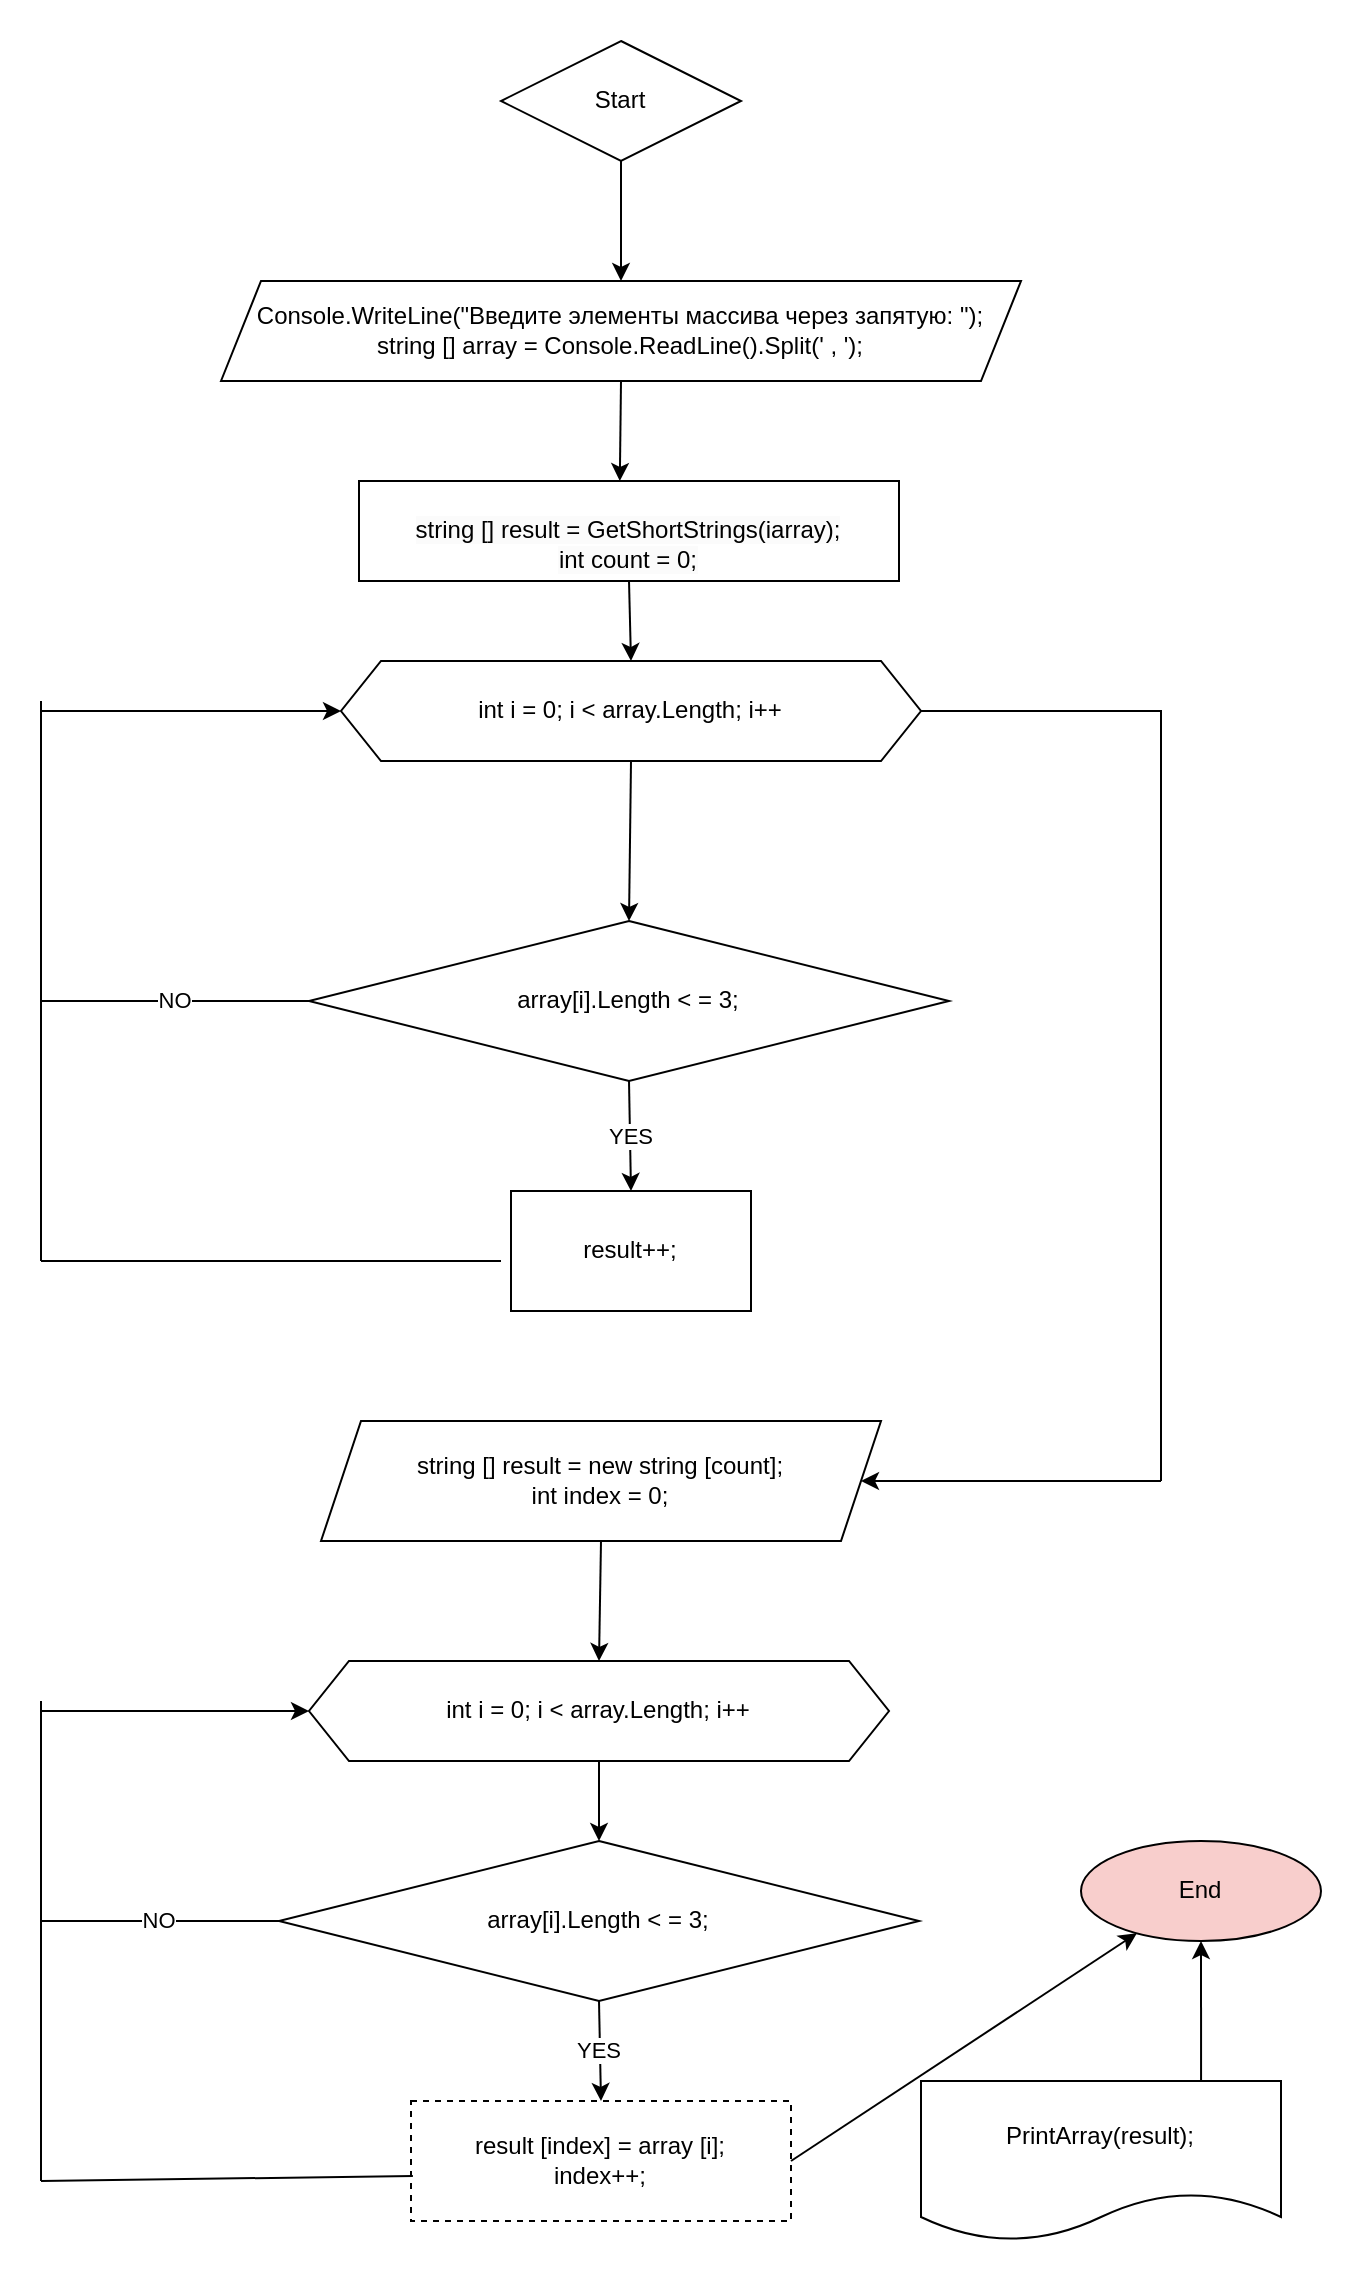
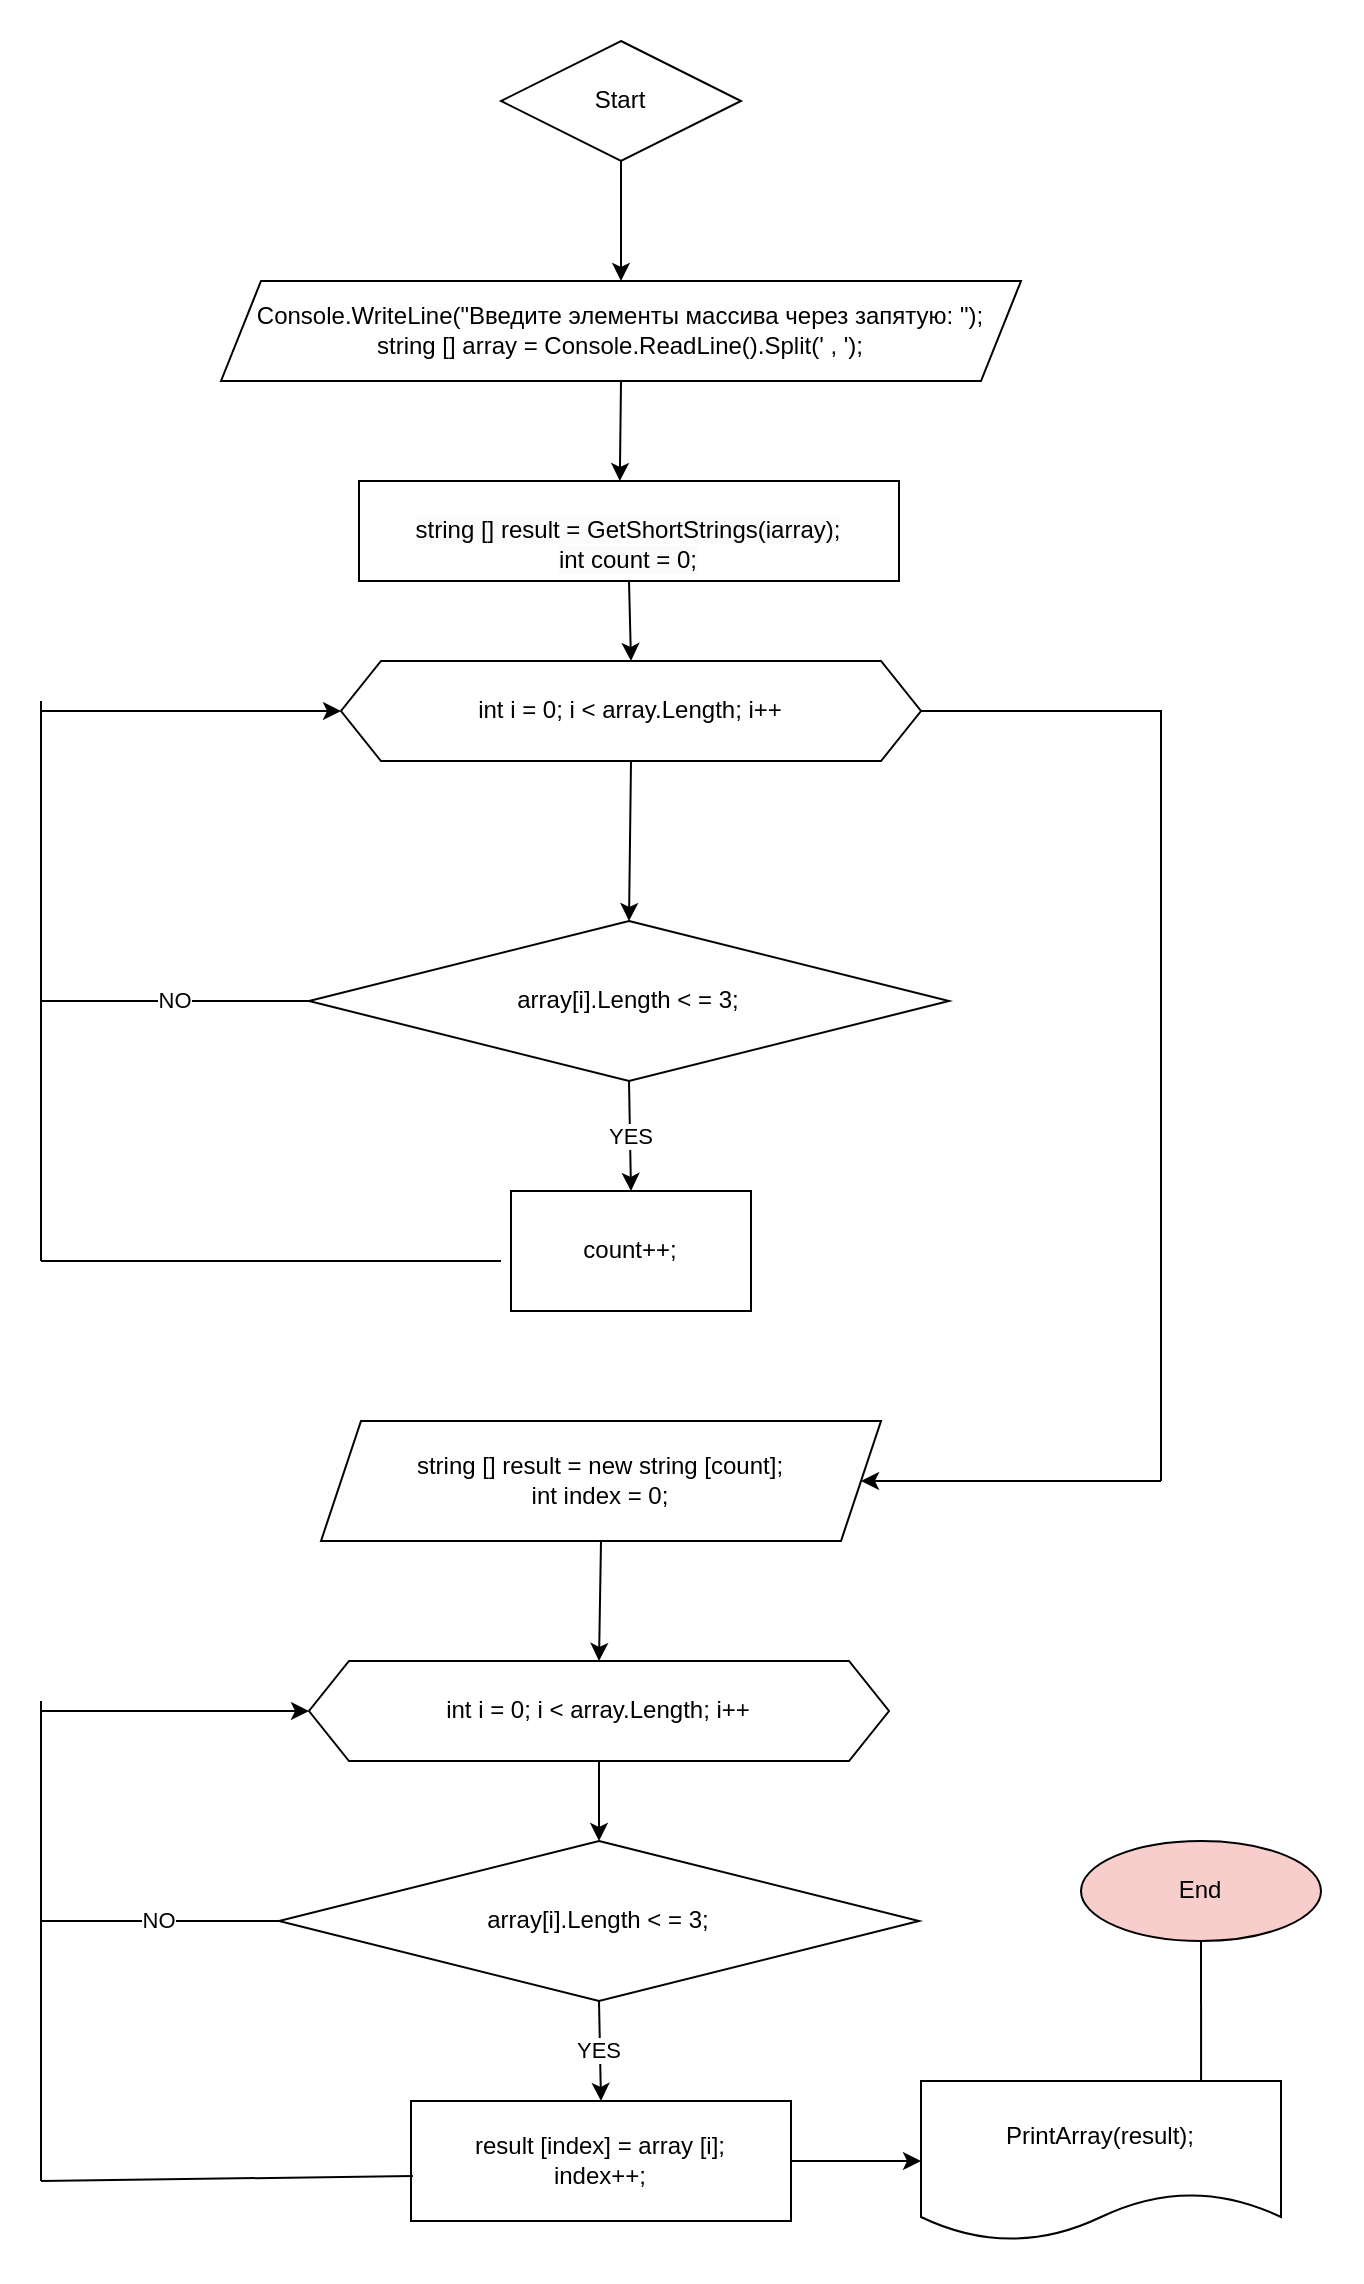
node "result++;": label "result++;" -> "count++;"
edge "PrintArray(result);" -> "End": arrowhead classic -> none
edge "result [index] = array [i]; index++;" -> "End": now "result [index] = array [i]; index++;" -> "PrintArray(result);"
node "result [index] = array [i]; index++;": style dashed -> solid
